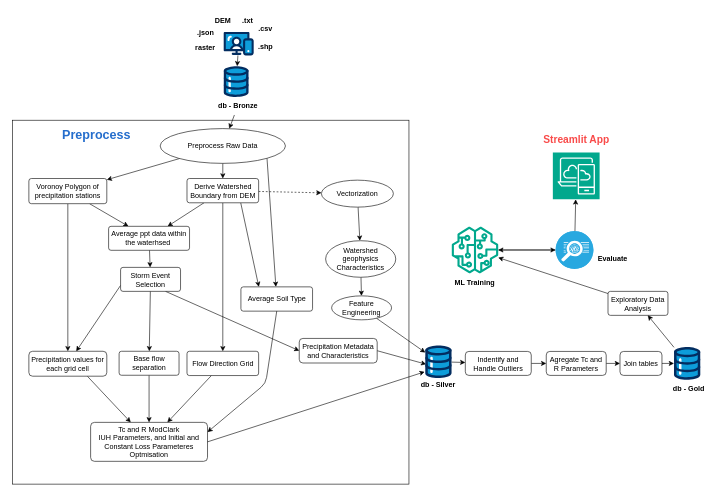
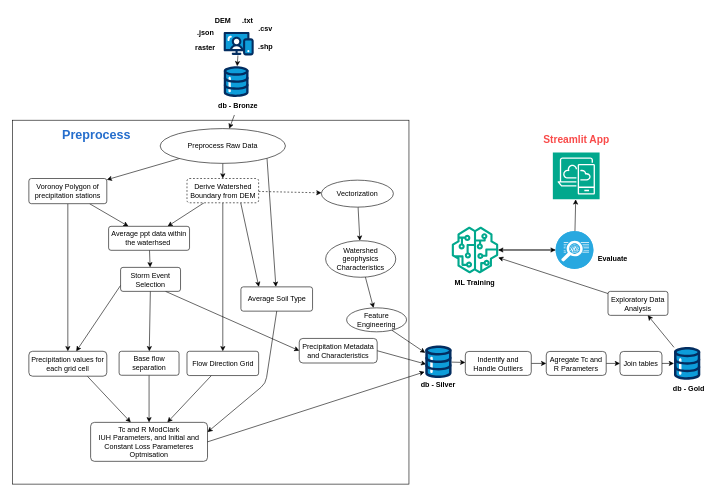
node "Derive Watershed Boundary from DEM": style solid -> dashed
node "Feature Engineering": moved (362, 308) -> (377, 320)
